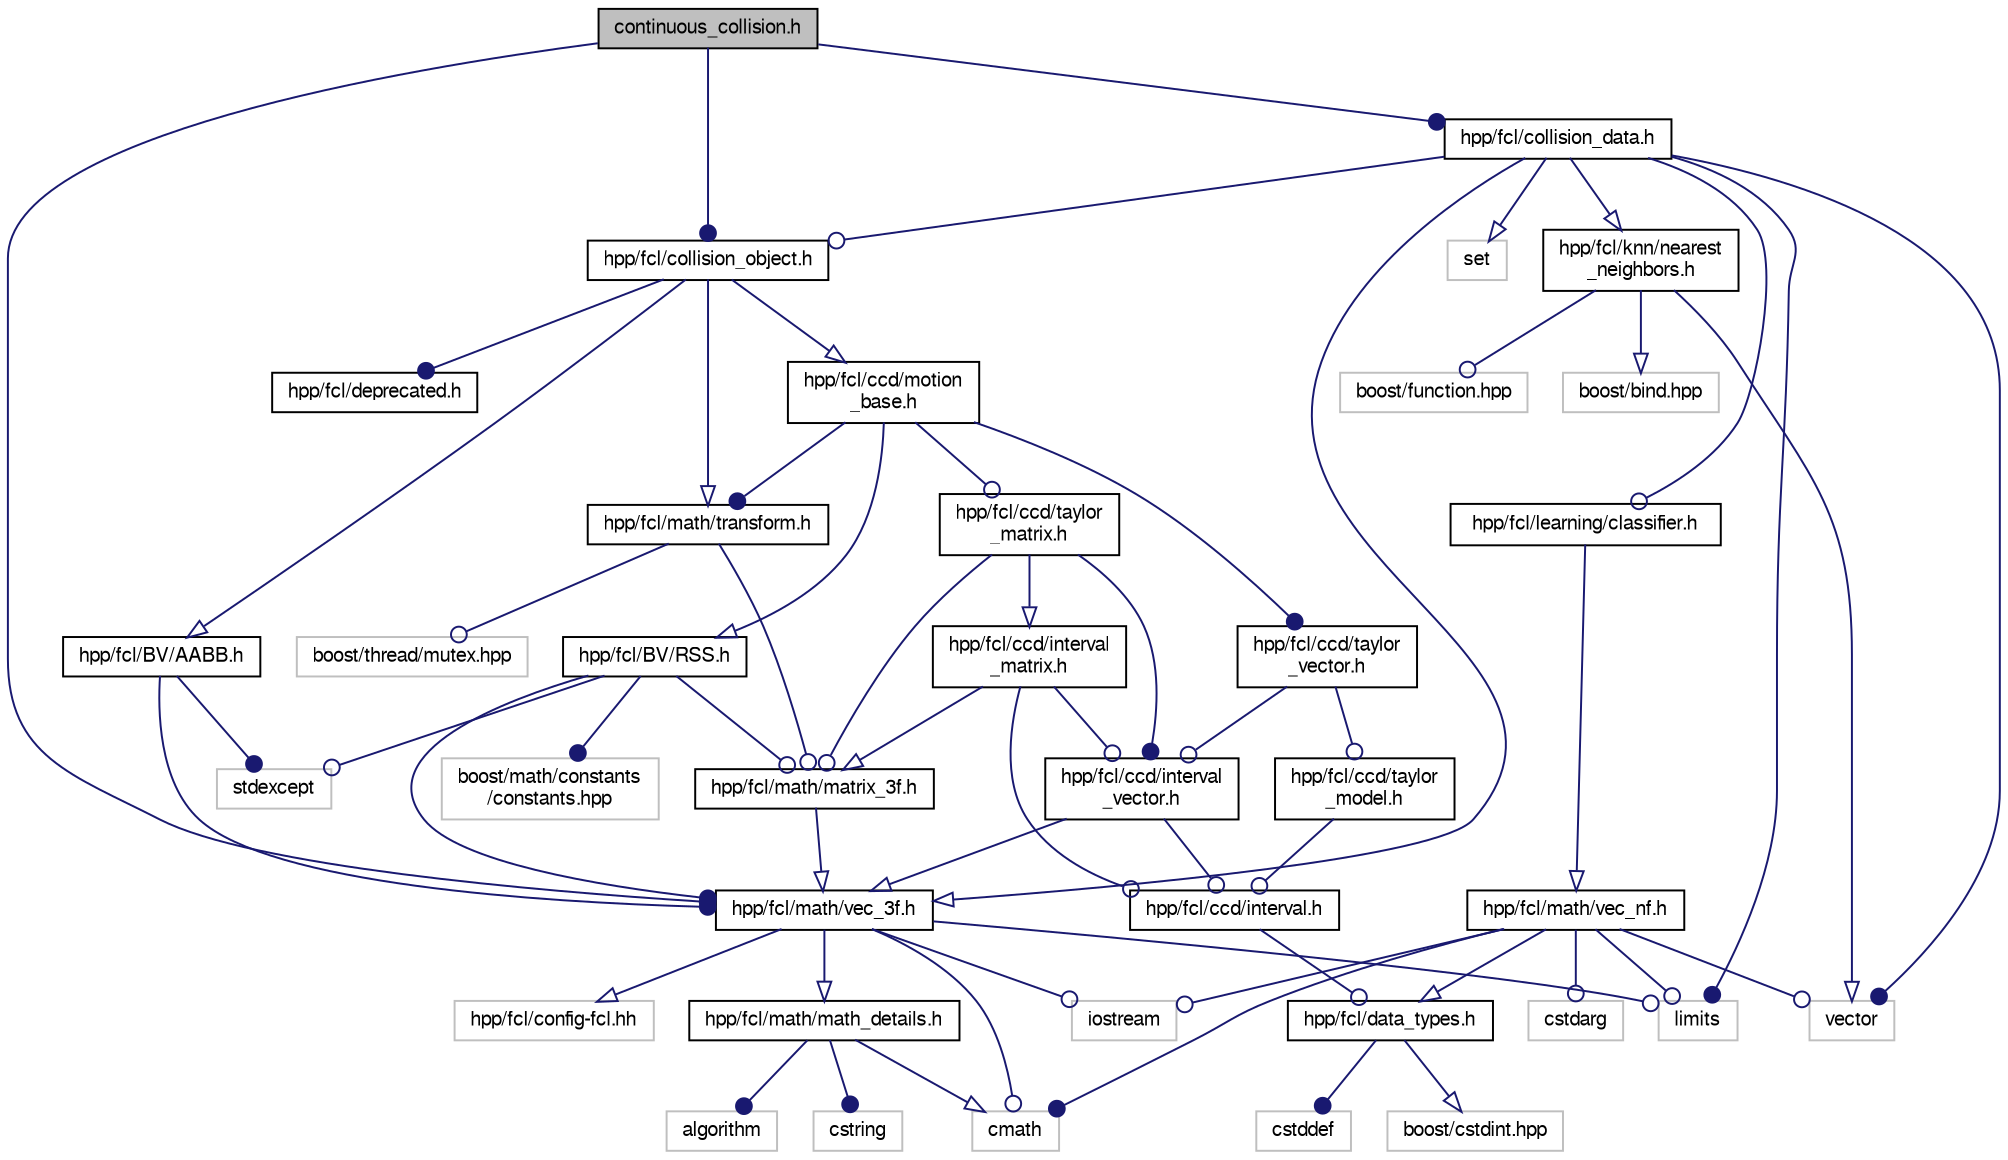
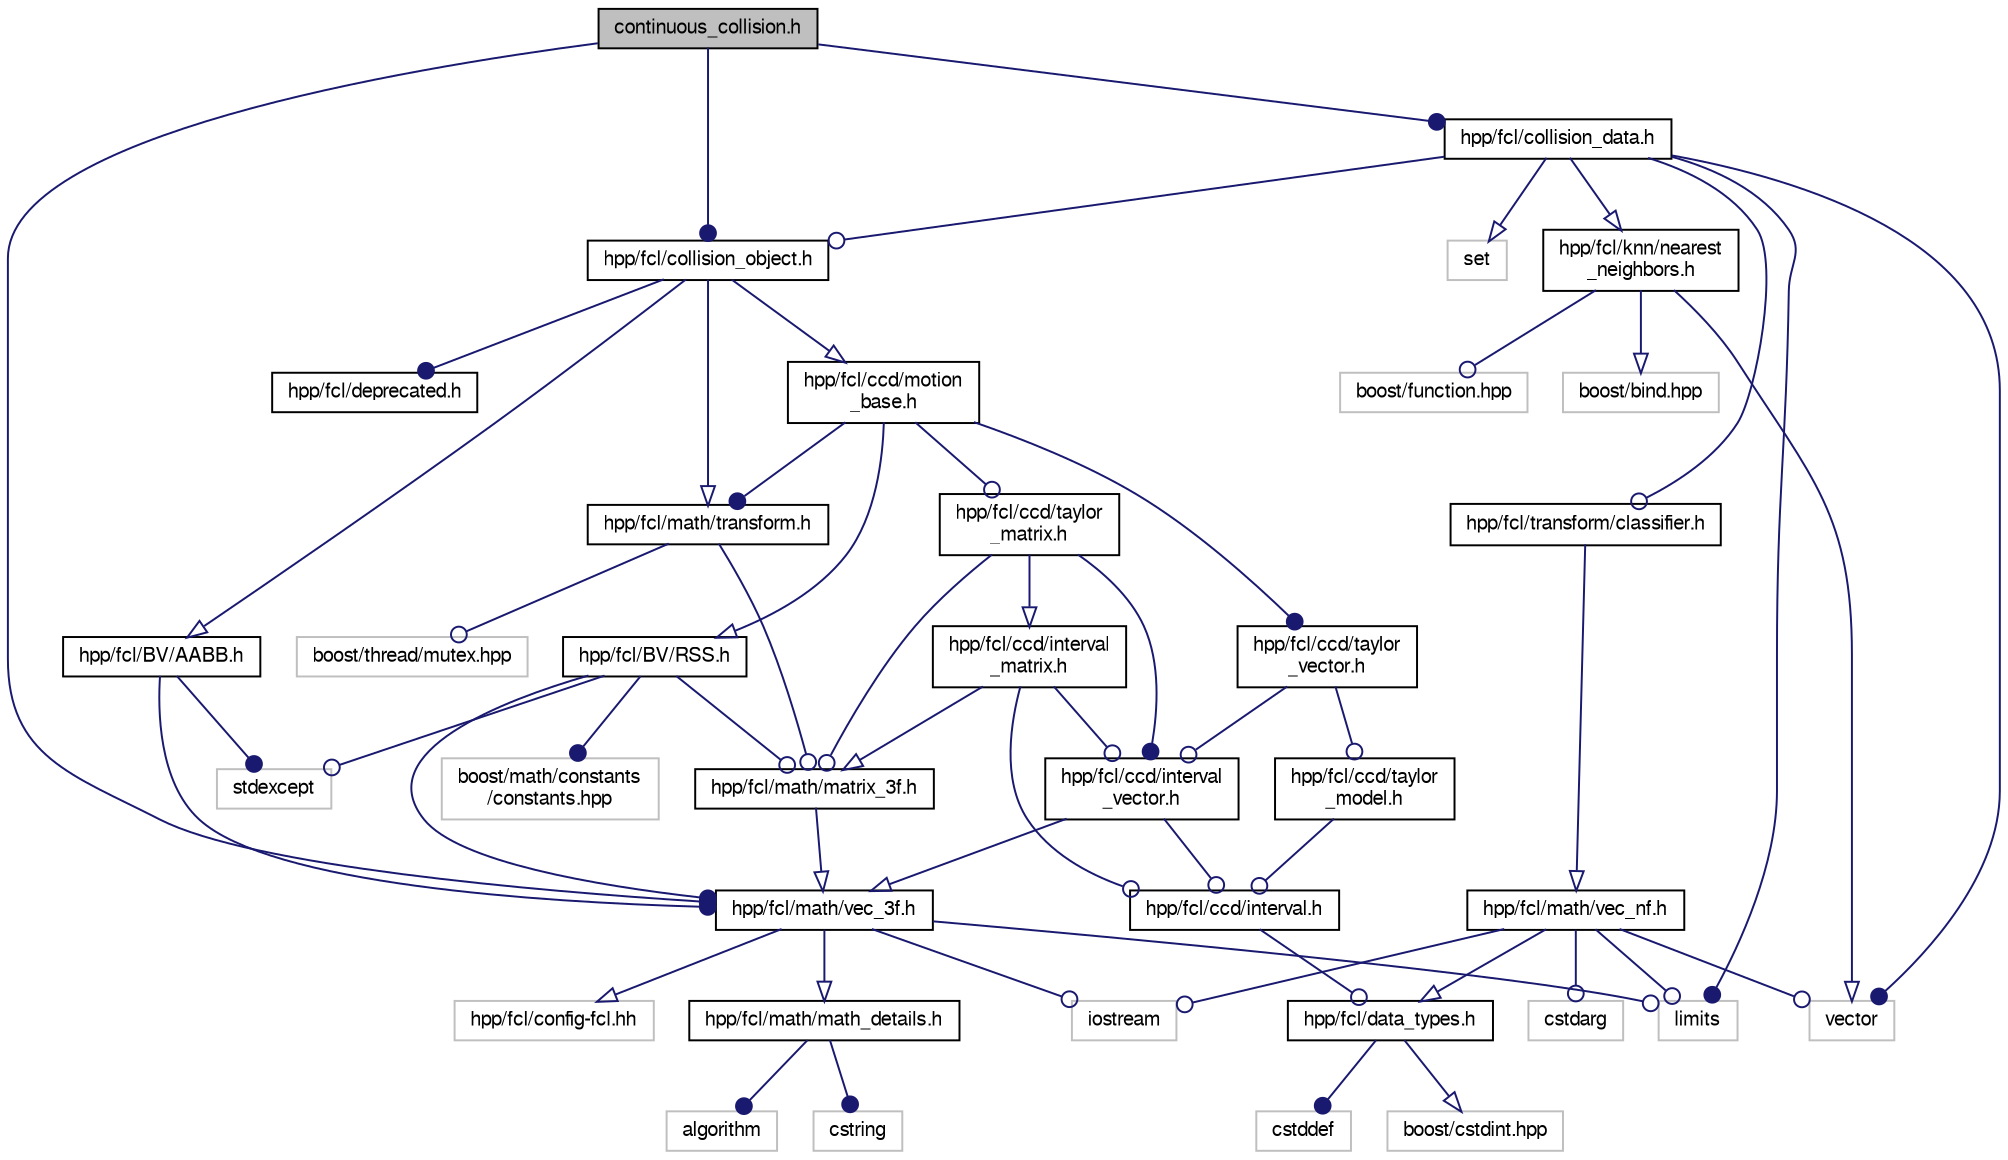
node "hpp/fcl/learning/classifier.h": label "hpp/fcl/learning/classifier.h" -> "hpp/fcl/transform/classifier.h"
edge "hpp/fcl/collision_data.h" -> "hpp/fcl/math/vec_3f.h": removed
node "cmath": removed
